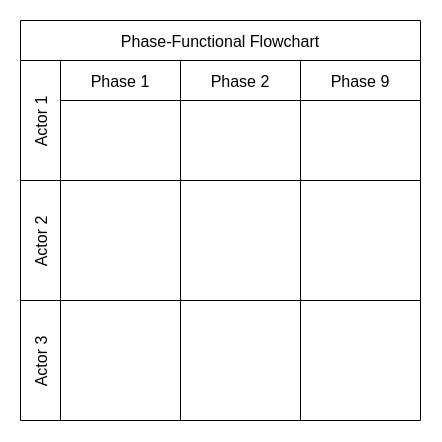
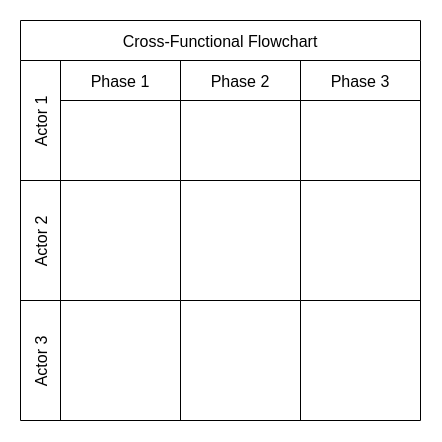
node "Phase-Functional Flowchart": label "Phase-Functional Flowchart" -> "Cross-Functional Flowchart"
node "Phase 9": label "Phase 9" -> "Phase 3"
